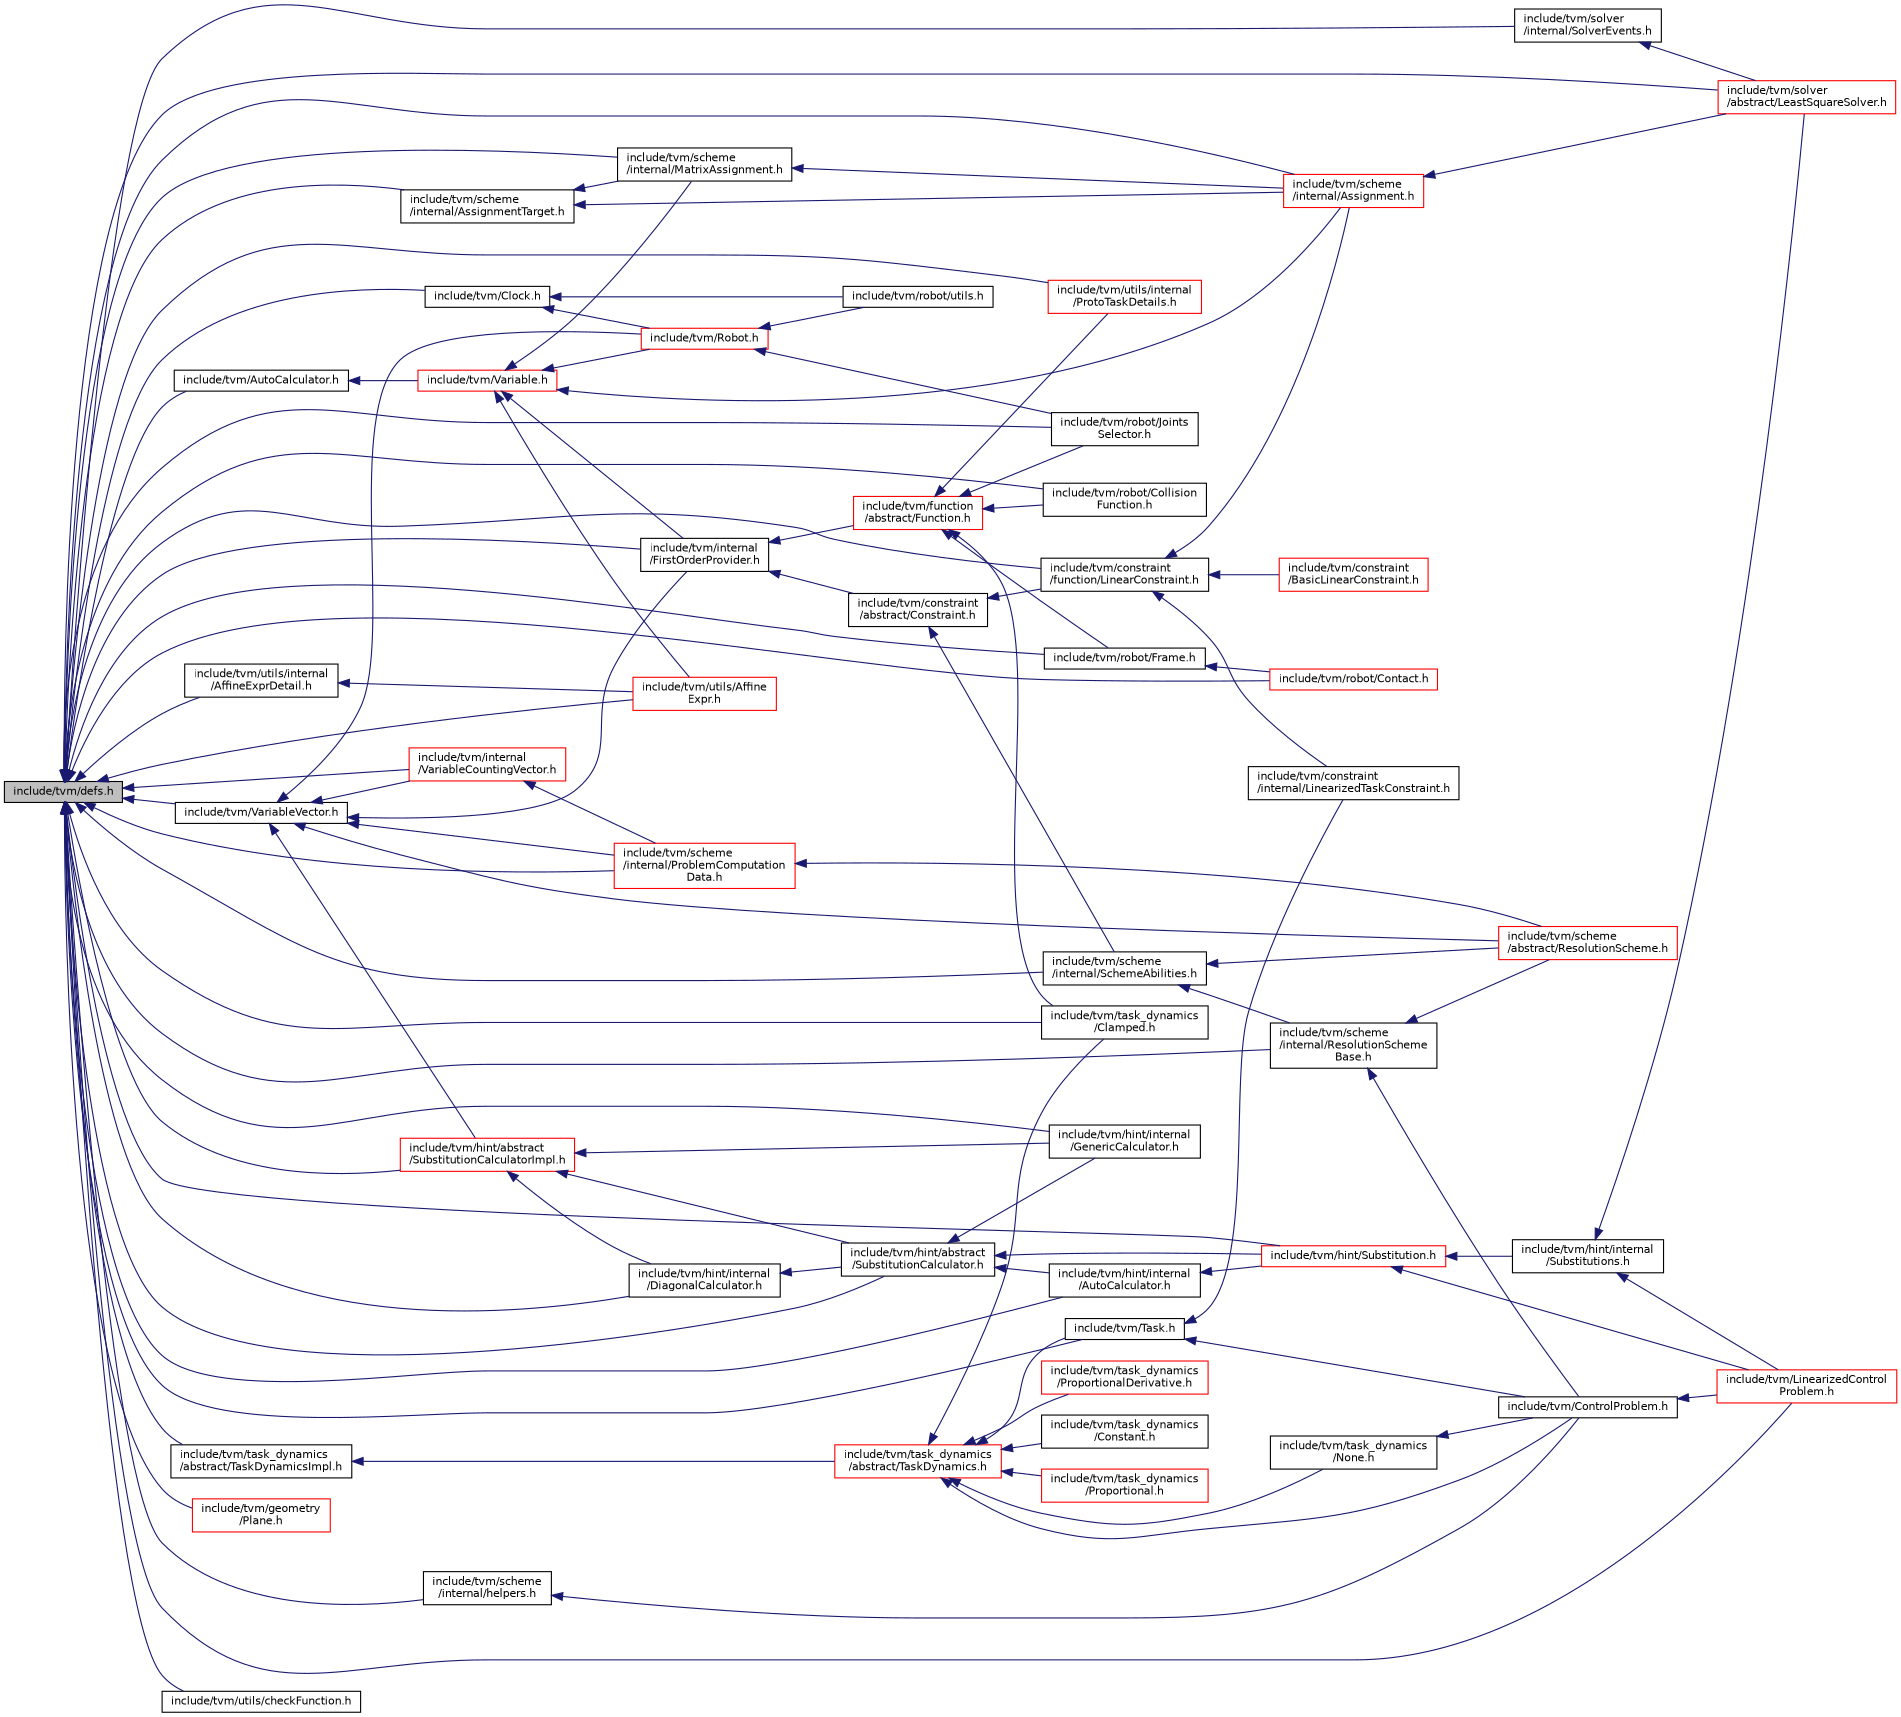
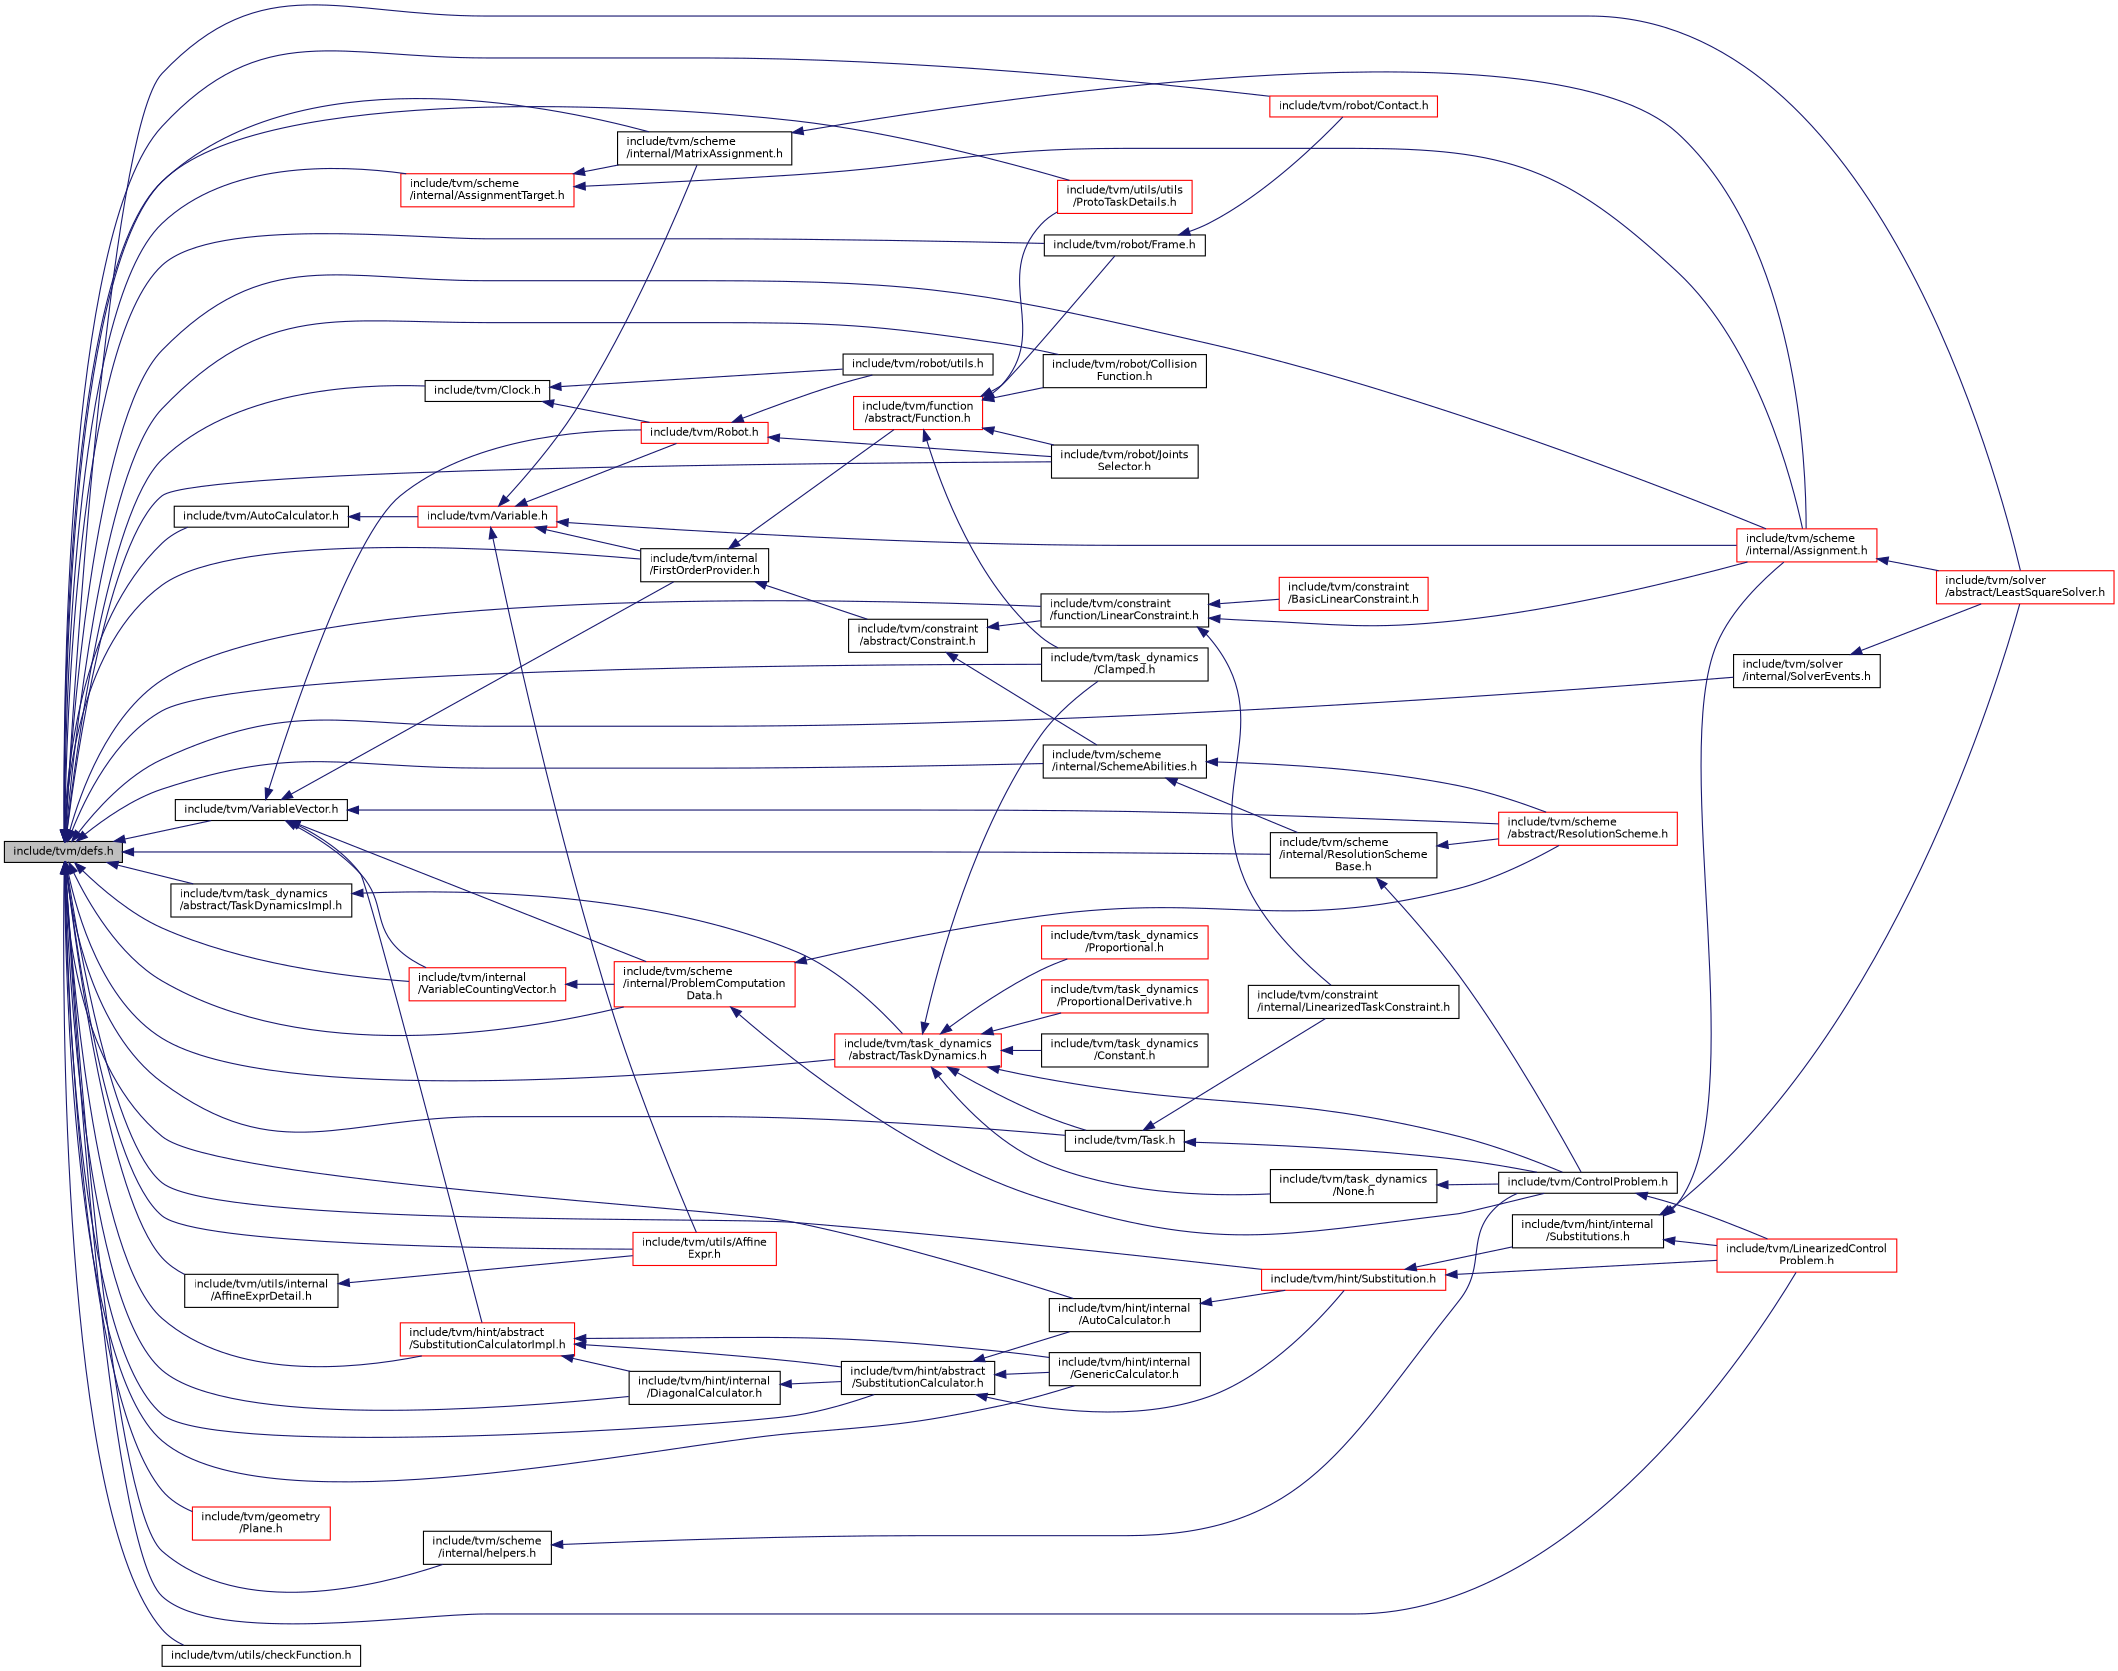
node "include/tvm/scheme /internal/AssignmentTarget.h": color black -> red
node "include/tvm/utils/internal /ProtoTaskDetails.h": label "include/tvm/utils/internal /ProtoTaskDetails.h" -> "include/tvm/utils/utils /ProtoTaskDetails.h"
edge "include/tvm/scheme /internal/Assignment.h" -> "include/tvm/hint/internal /Substitutions.h": added
edge "include/tvm/task_dynamics /abstract/TaskDynamics.h" -> "include/tvm/defs.h": added
edge "include/tvm/ControlProblem.h" -> "include/tvm/scheme /internal/ProblemComputation Data.h": added
